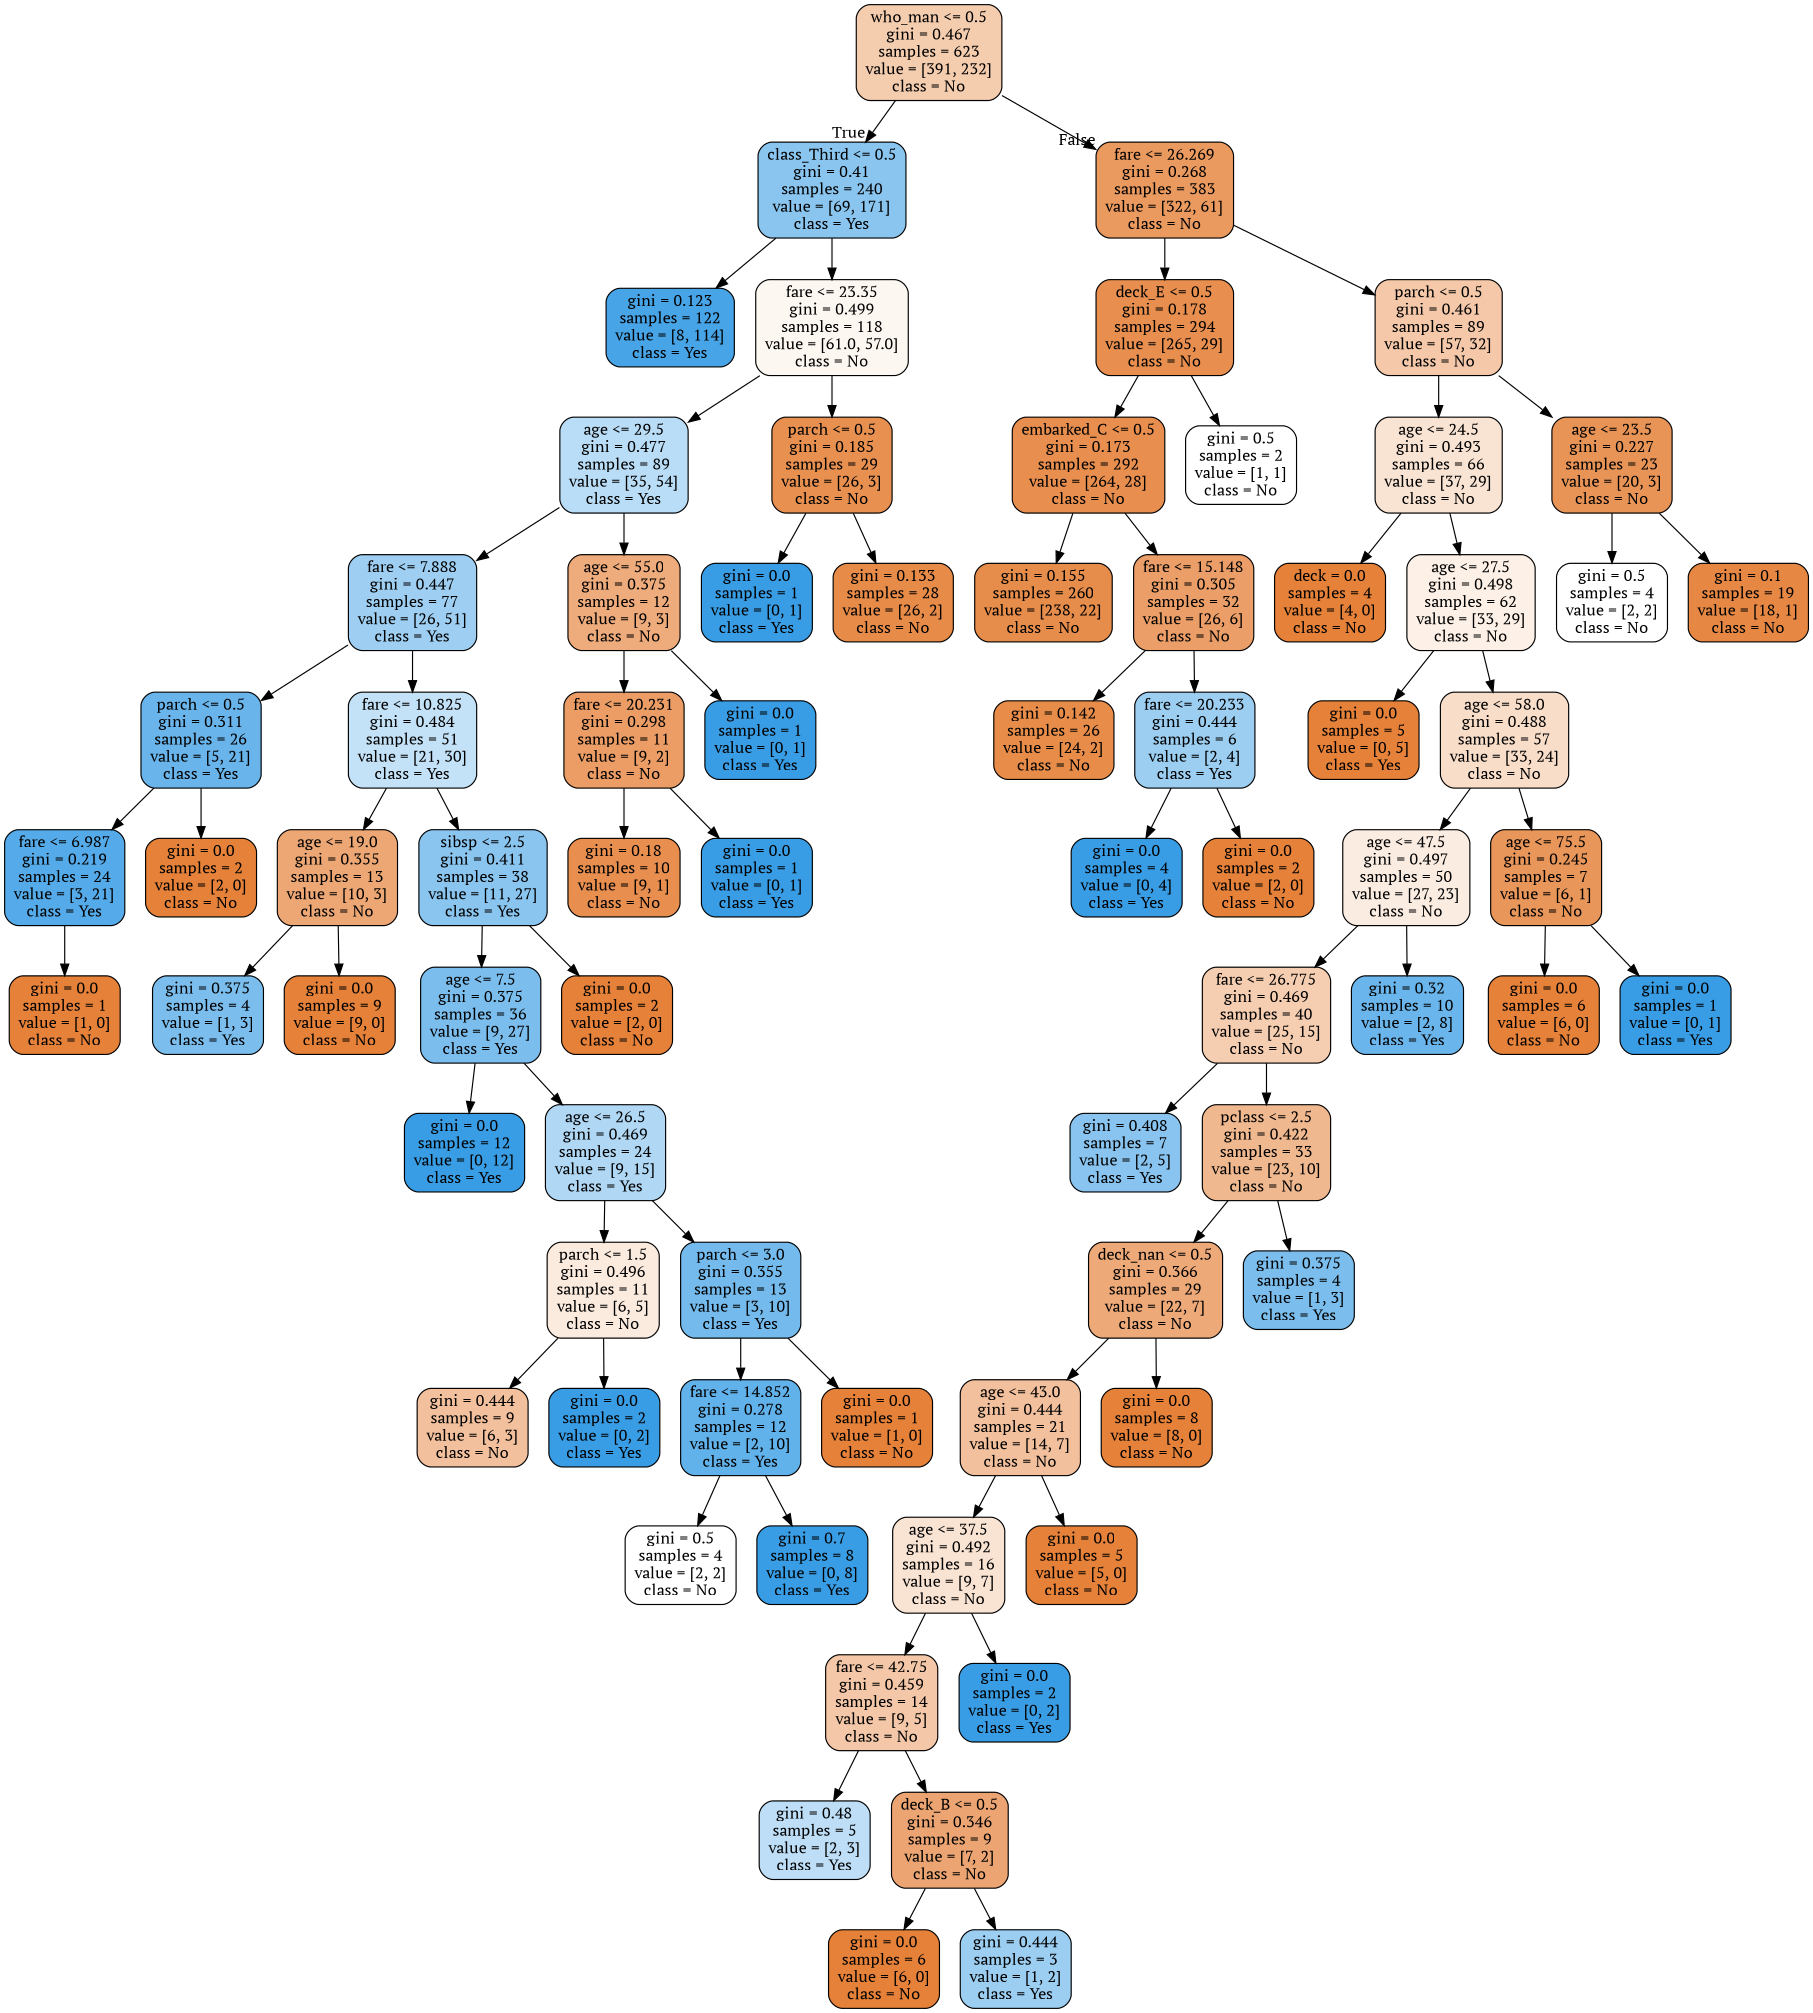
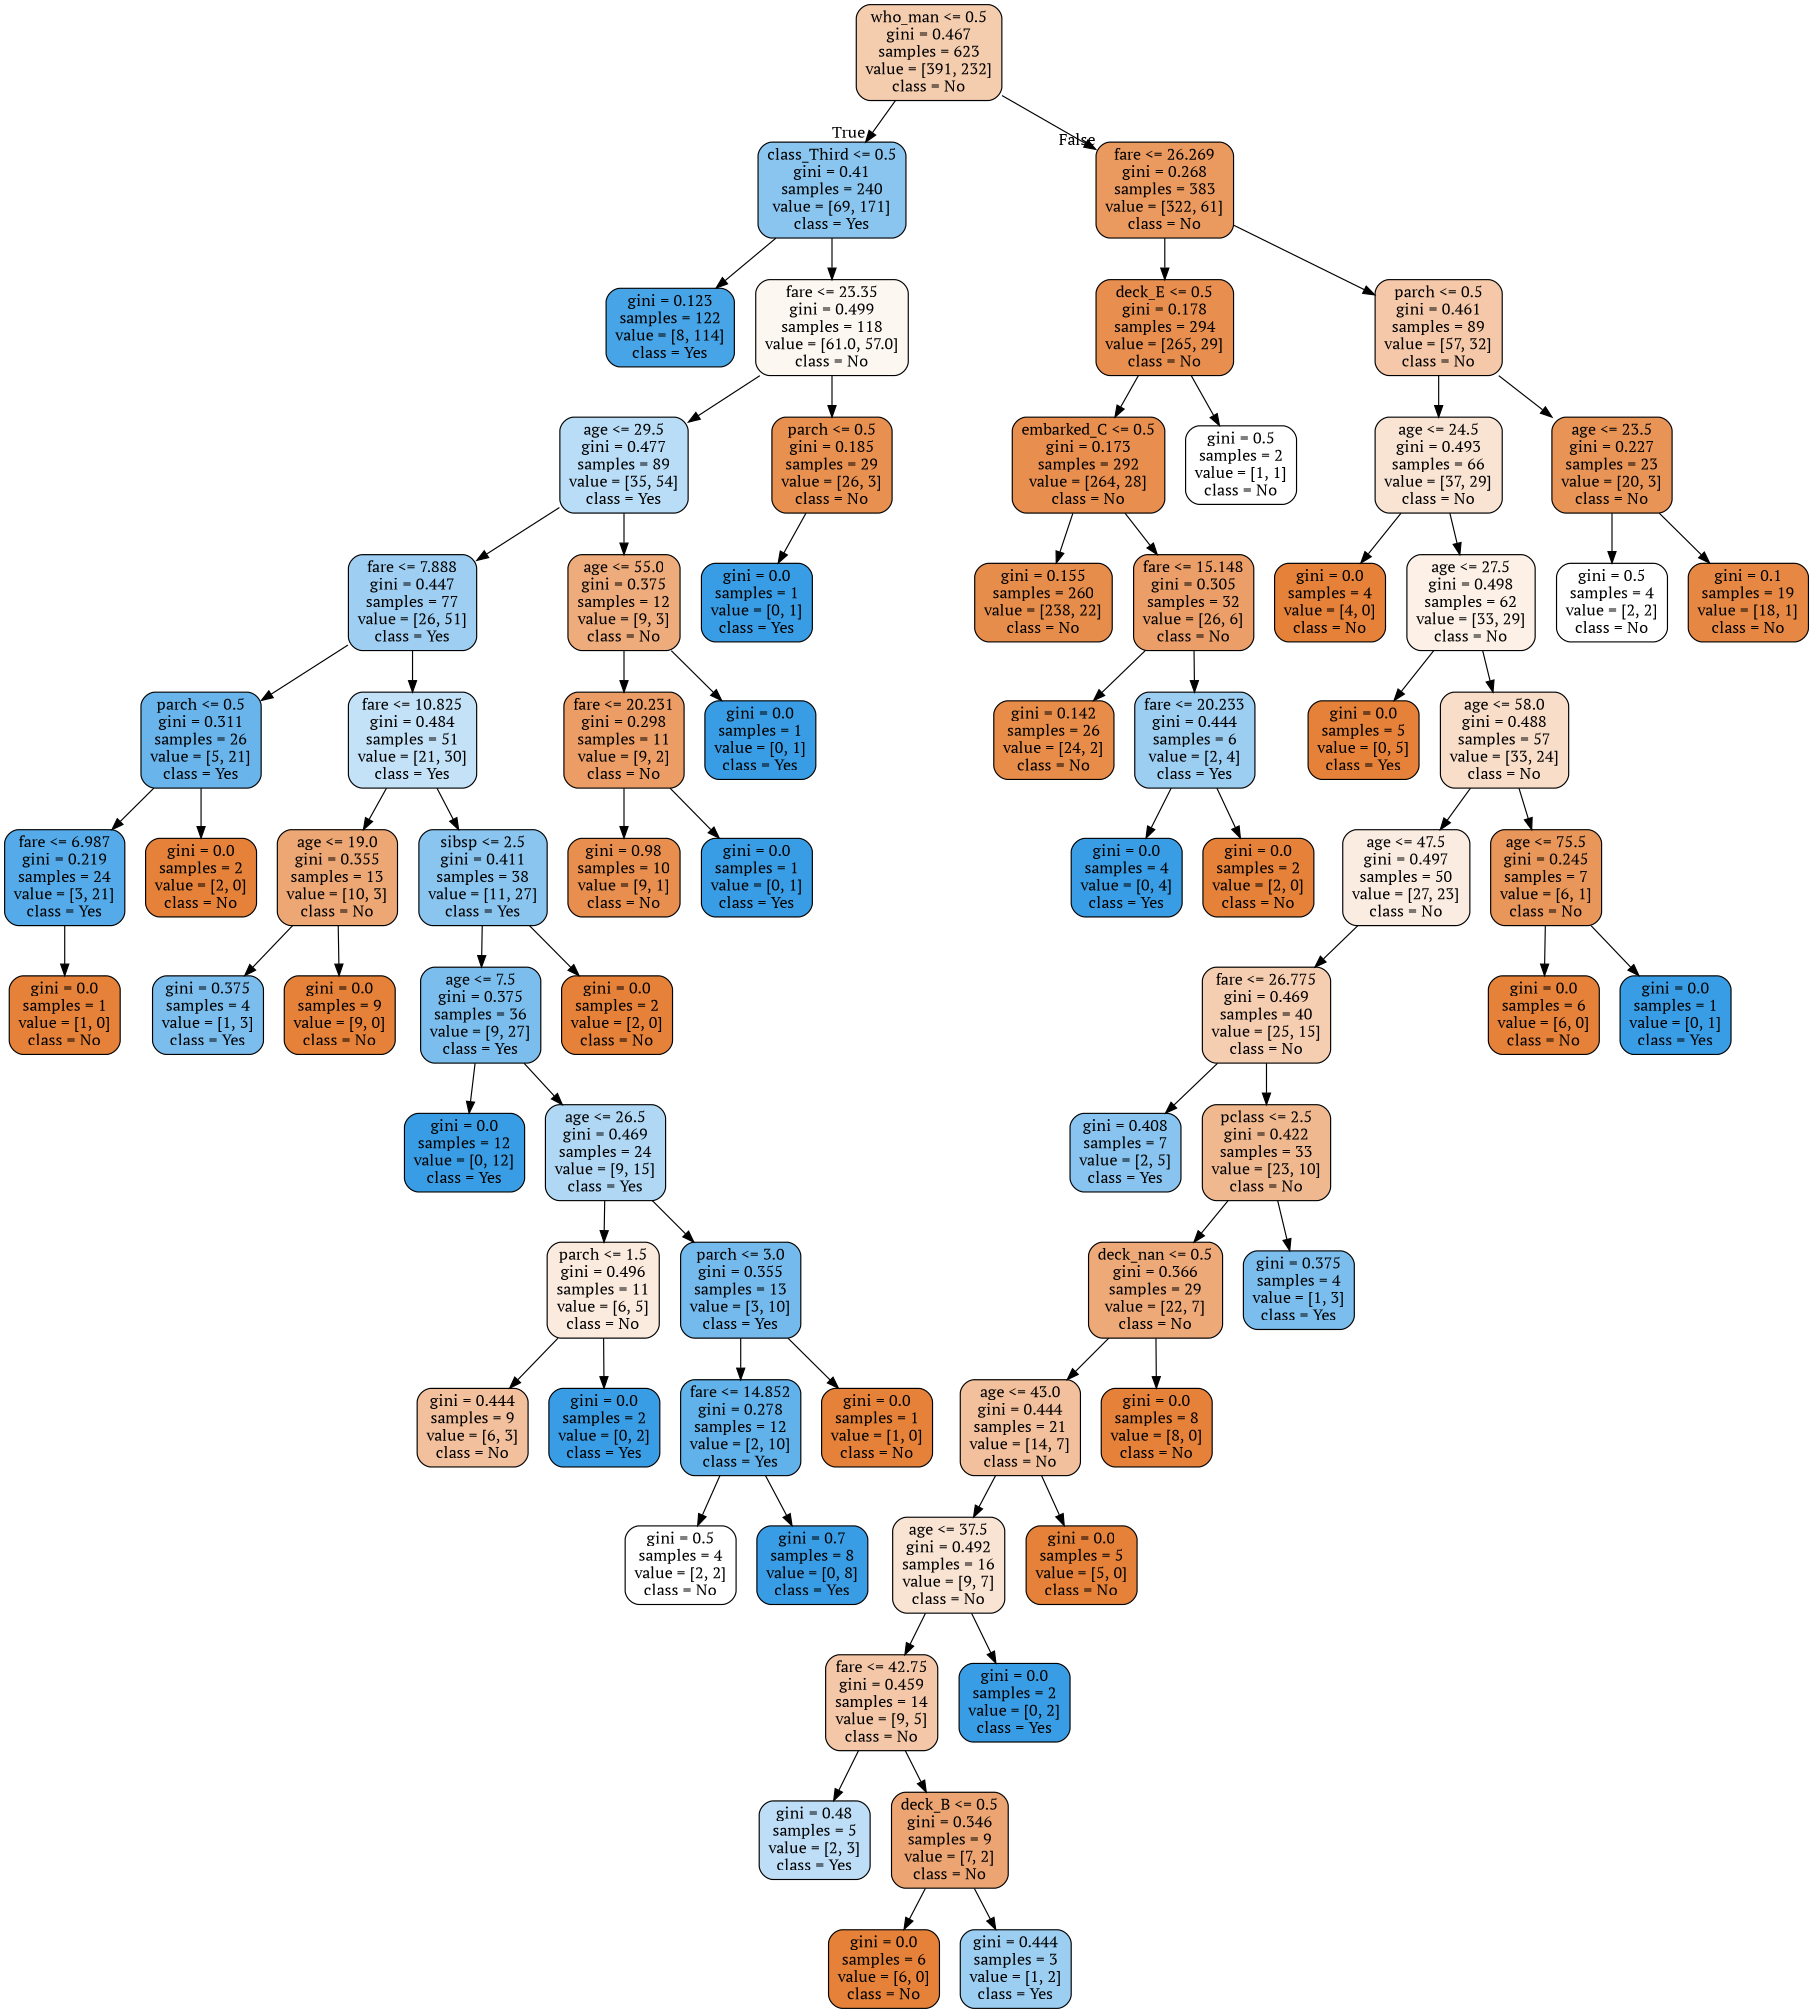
node "gini = 0.133 samples = 28 value = [26, 2] class = No": removed
node "deck = 0.0 samples = 4 value = [4, 0] class = No": label "deck = 0.0 samples = 4 value = [4, 0] class = No" -> "gini = 0.0 samples = 4 value = [4, 0] class = No"
node "gini = 0.18 samples = 10 value = [9, 1] class = No": label "gini = 0.18 samples = 10 value = [9, 1] class = No" -> "gini = 0.98 samples = 10 value = [9, 1] class = No"
node "gini = 0.32 samples = 10 value = [2, 8] class = Yes": removed
